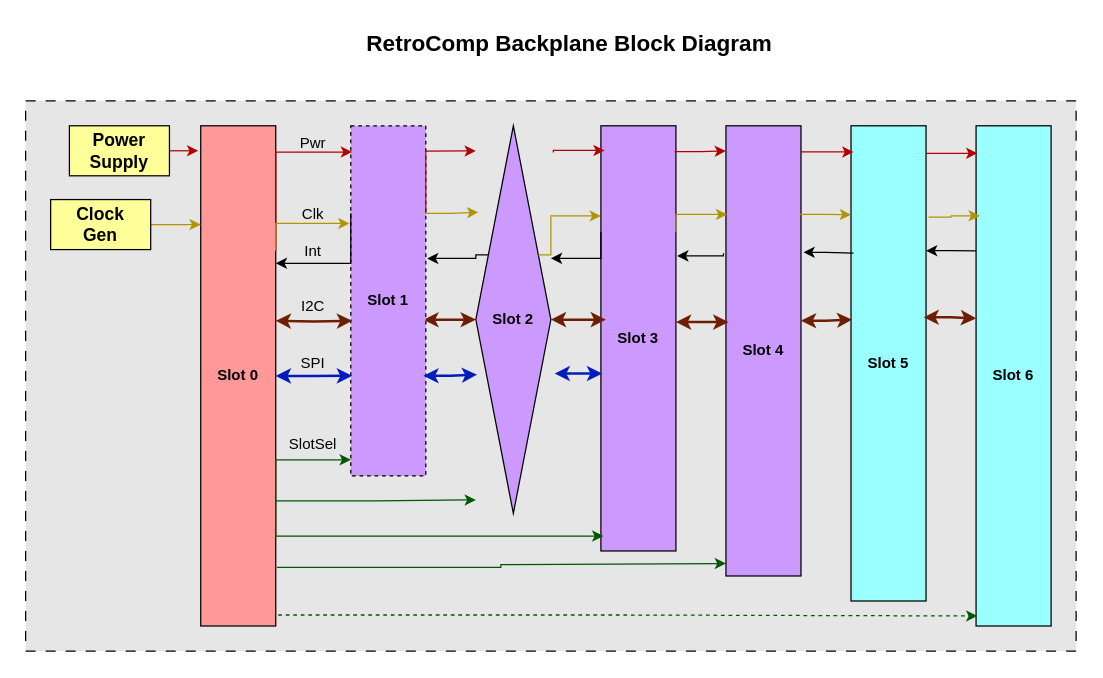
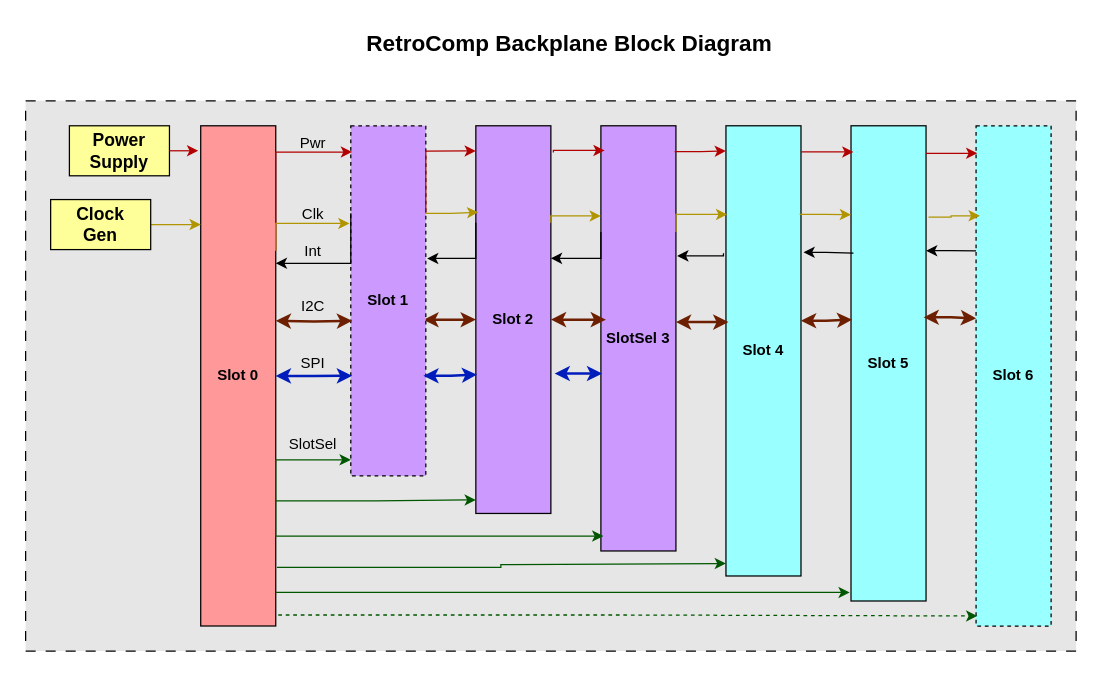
node "Slot 2": shape diamond -> rectangle
node "Slot 3": label "Slot 3" -> "SlotSel 3"
node "Slot 4": fillcolor #cc99ff -> #99ffff
node "Slot 6": style solid -> dashed
edge "Slot 0" -> "Slot 5": added
